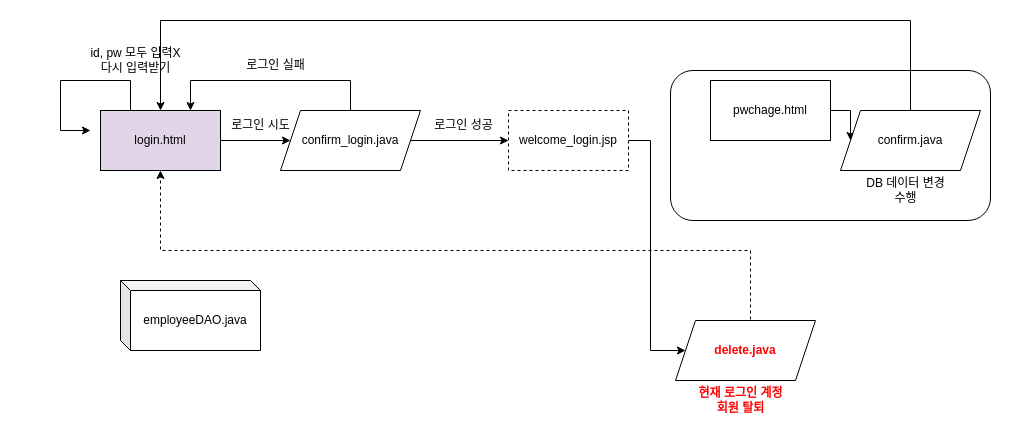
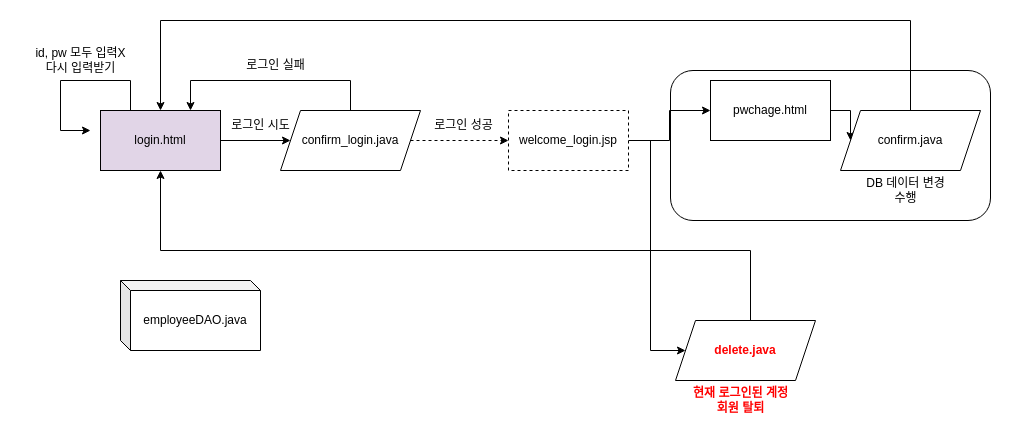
node "id, pw 모두 입력X 다시 입력받기": moved (136, 61) -> (81, 61)
edge "welcome_login.jsp" -> "pwchage.html": added
edge "confirm_login.java" -> "welcome_login.jsp": style solid -> dashed
edge "delete.java" -> "login.html": style dashed -> solid
node "현재 로그인 계정 회원 탈퇴": label "현재 로그인 계정 회원 탈퇴" -> "현재 로그인된 계정 회원 탈퇴"
